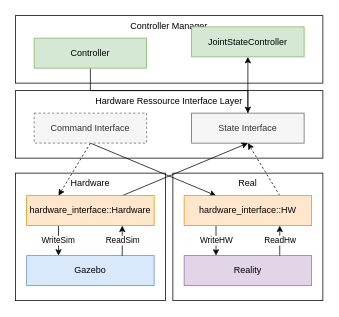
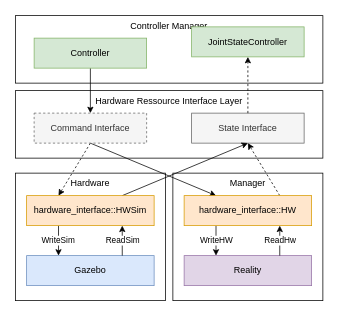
edge "Controller" -> "State Interface": now "Controller" -> "Command Interface"
edge "State Interface" -> "JointStateController": style solid -> dashed
node "Real": label "Real" -> "Manager"
node "hardware_interface::Hardware": label "hardware_interface::Hardware" -> "hardware_interface::HWSim"
